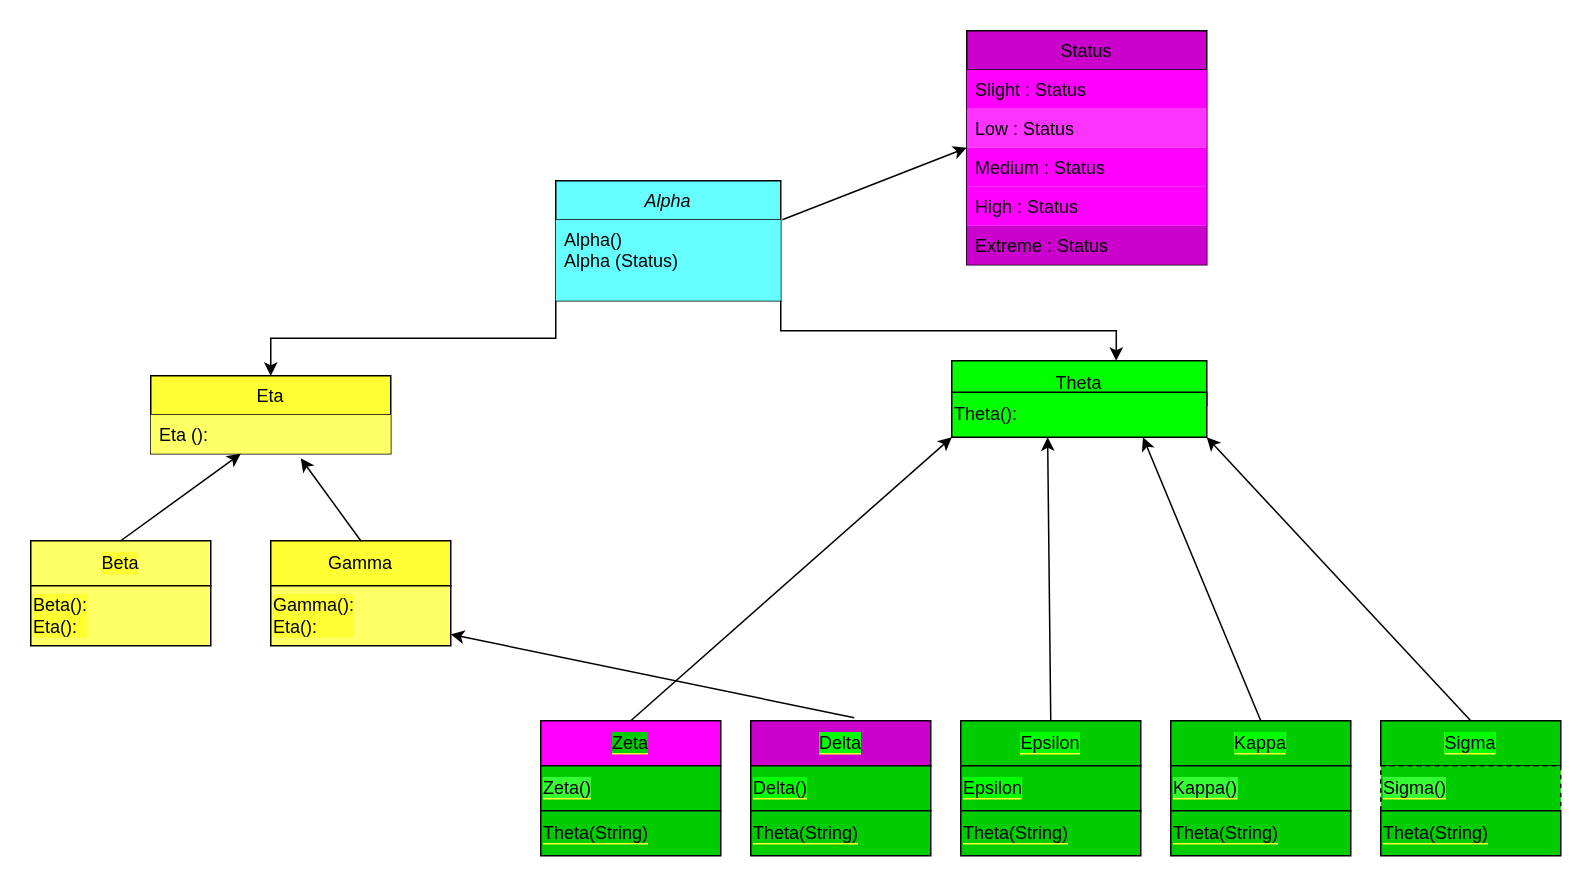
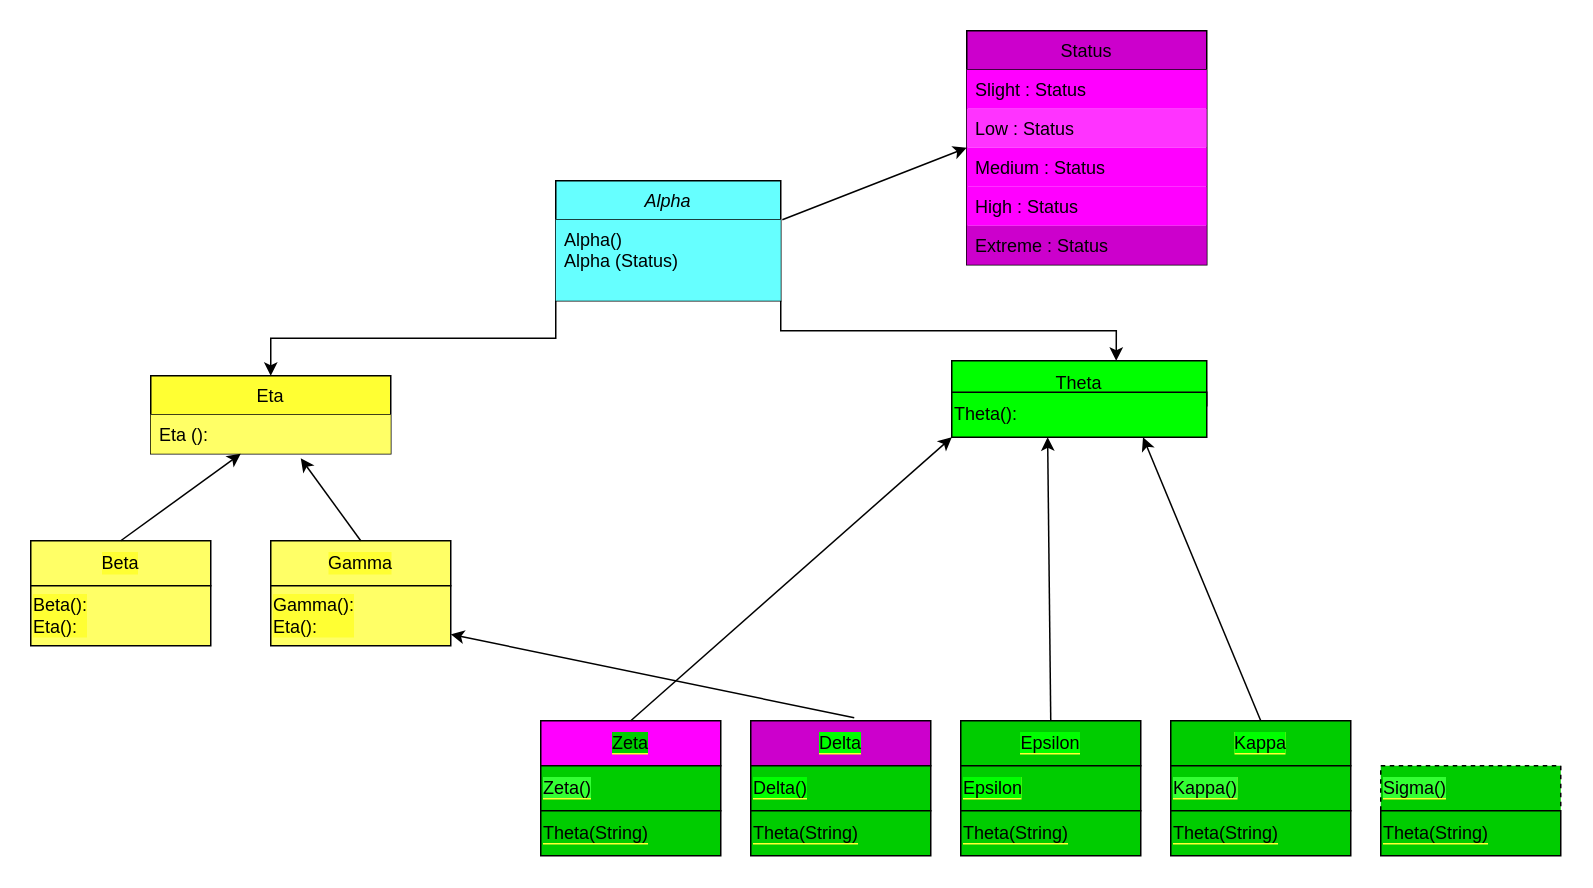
node "Gamma": fillcolor #ffff33 -> #ffff66
edge "Sigma" -> "Theta():": removed
node "Sigma": removed
